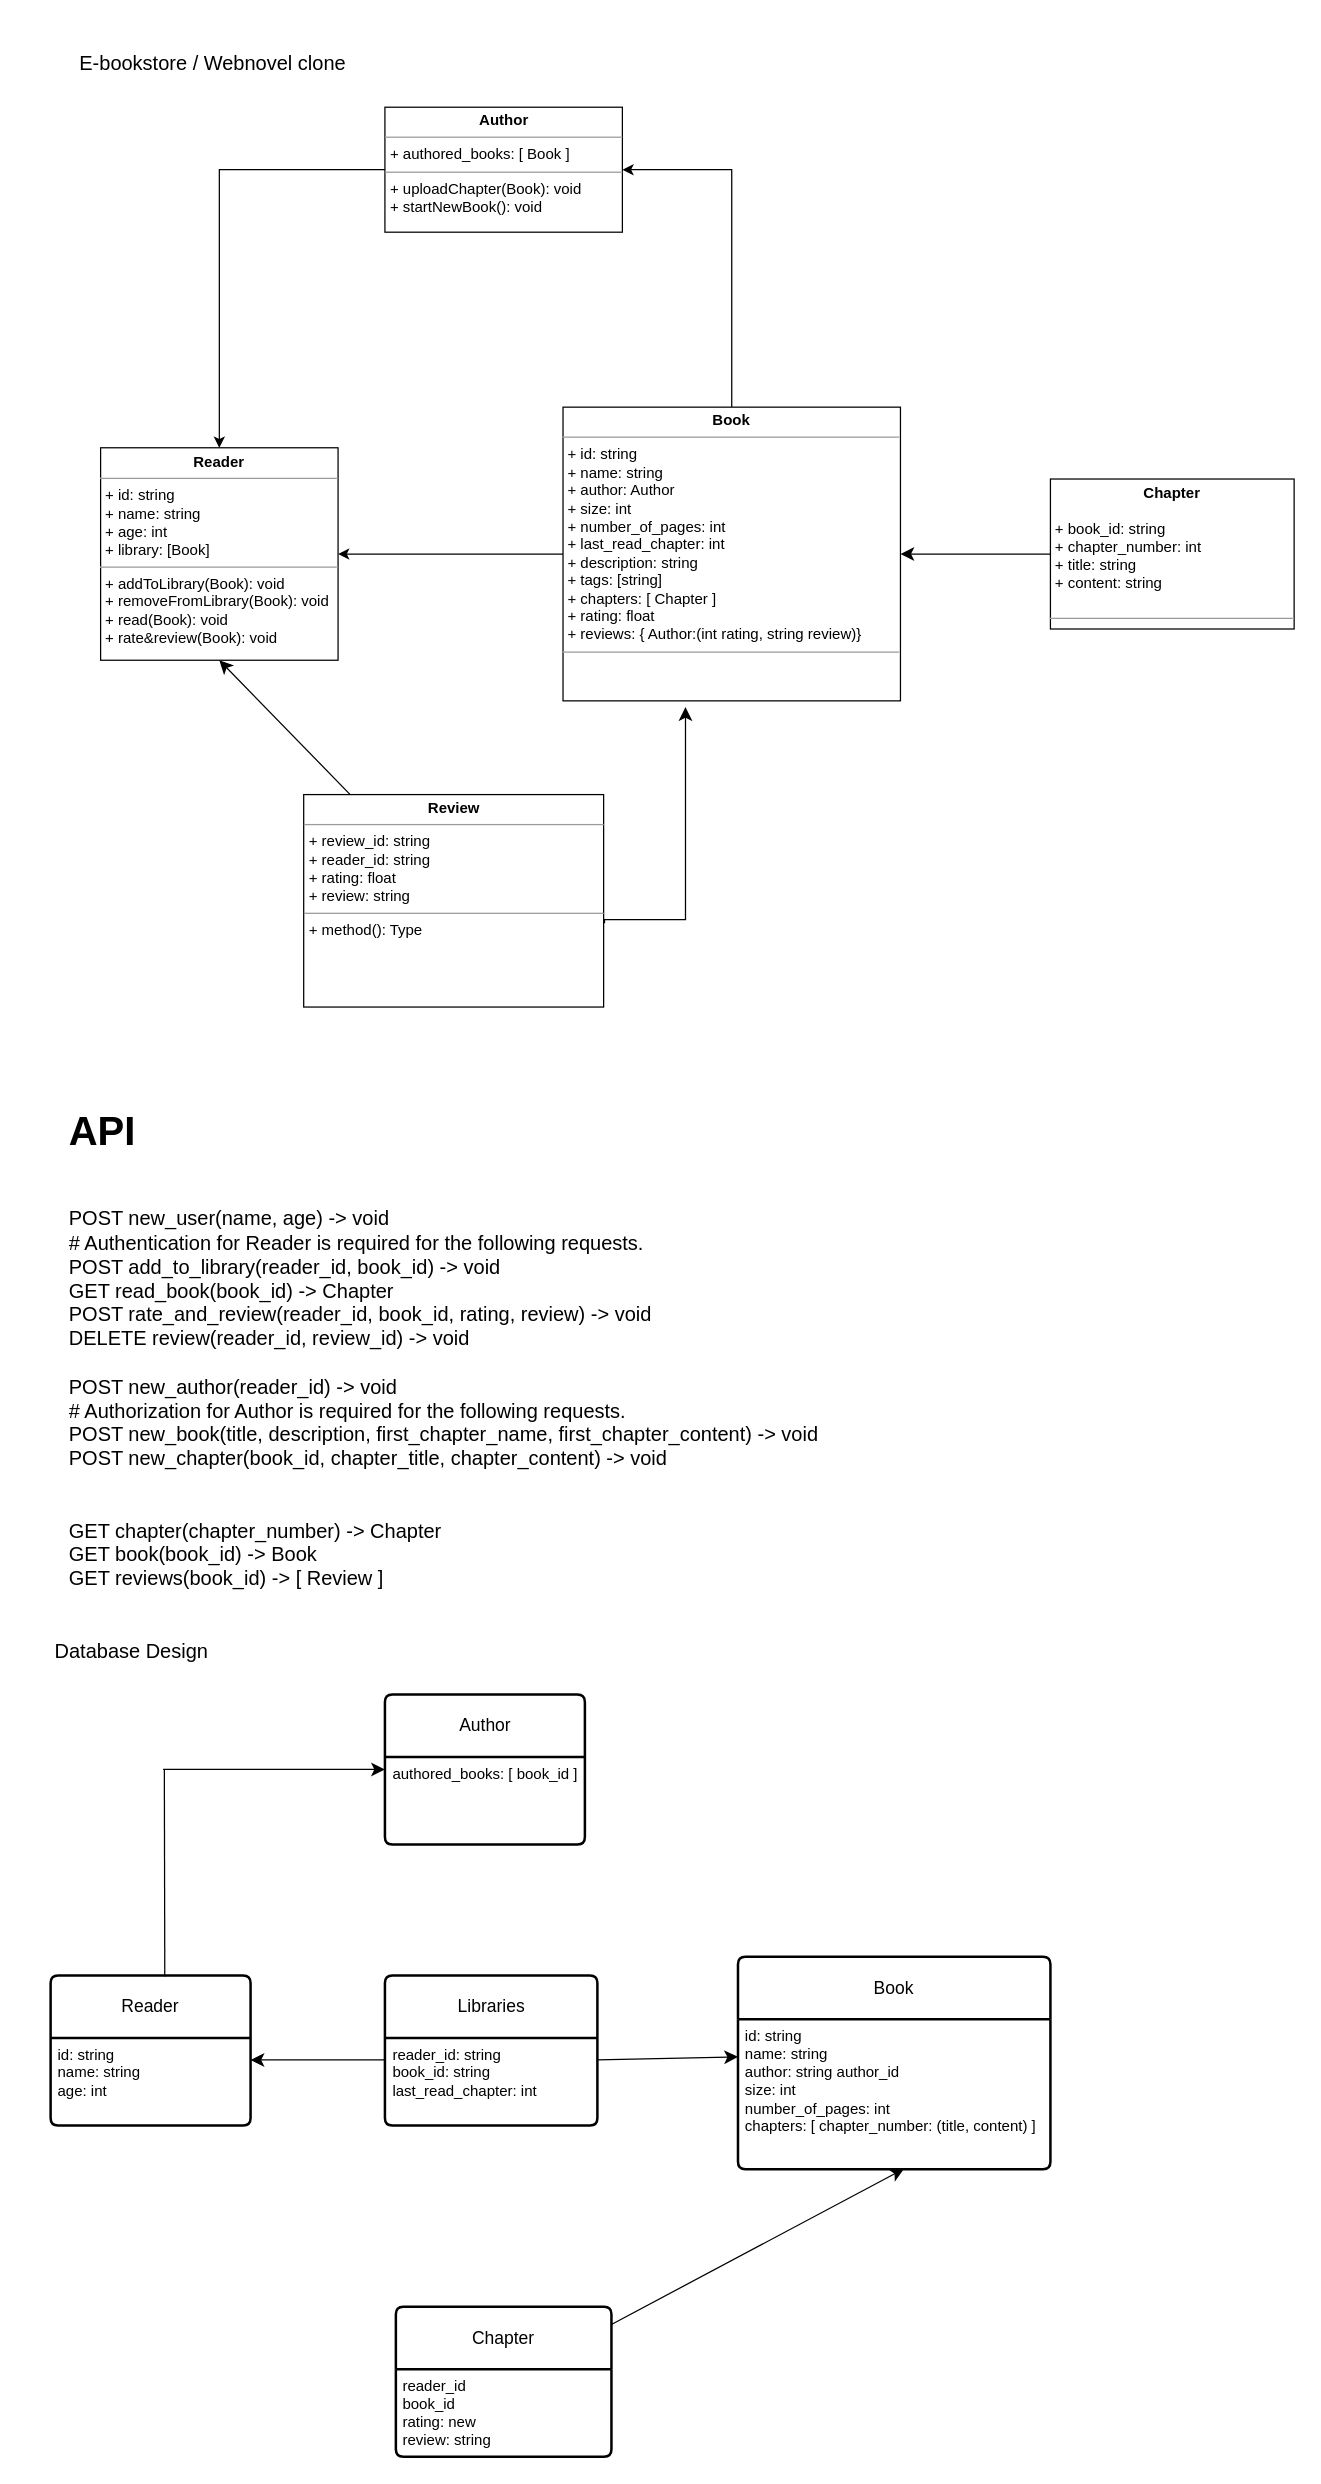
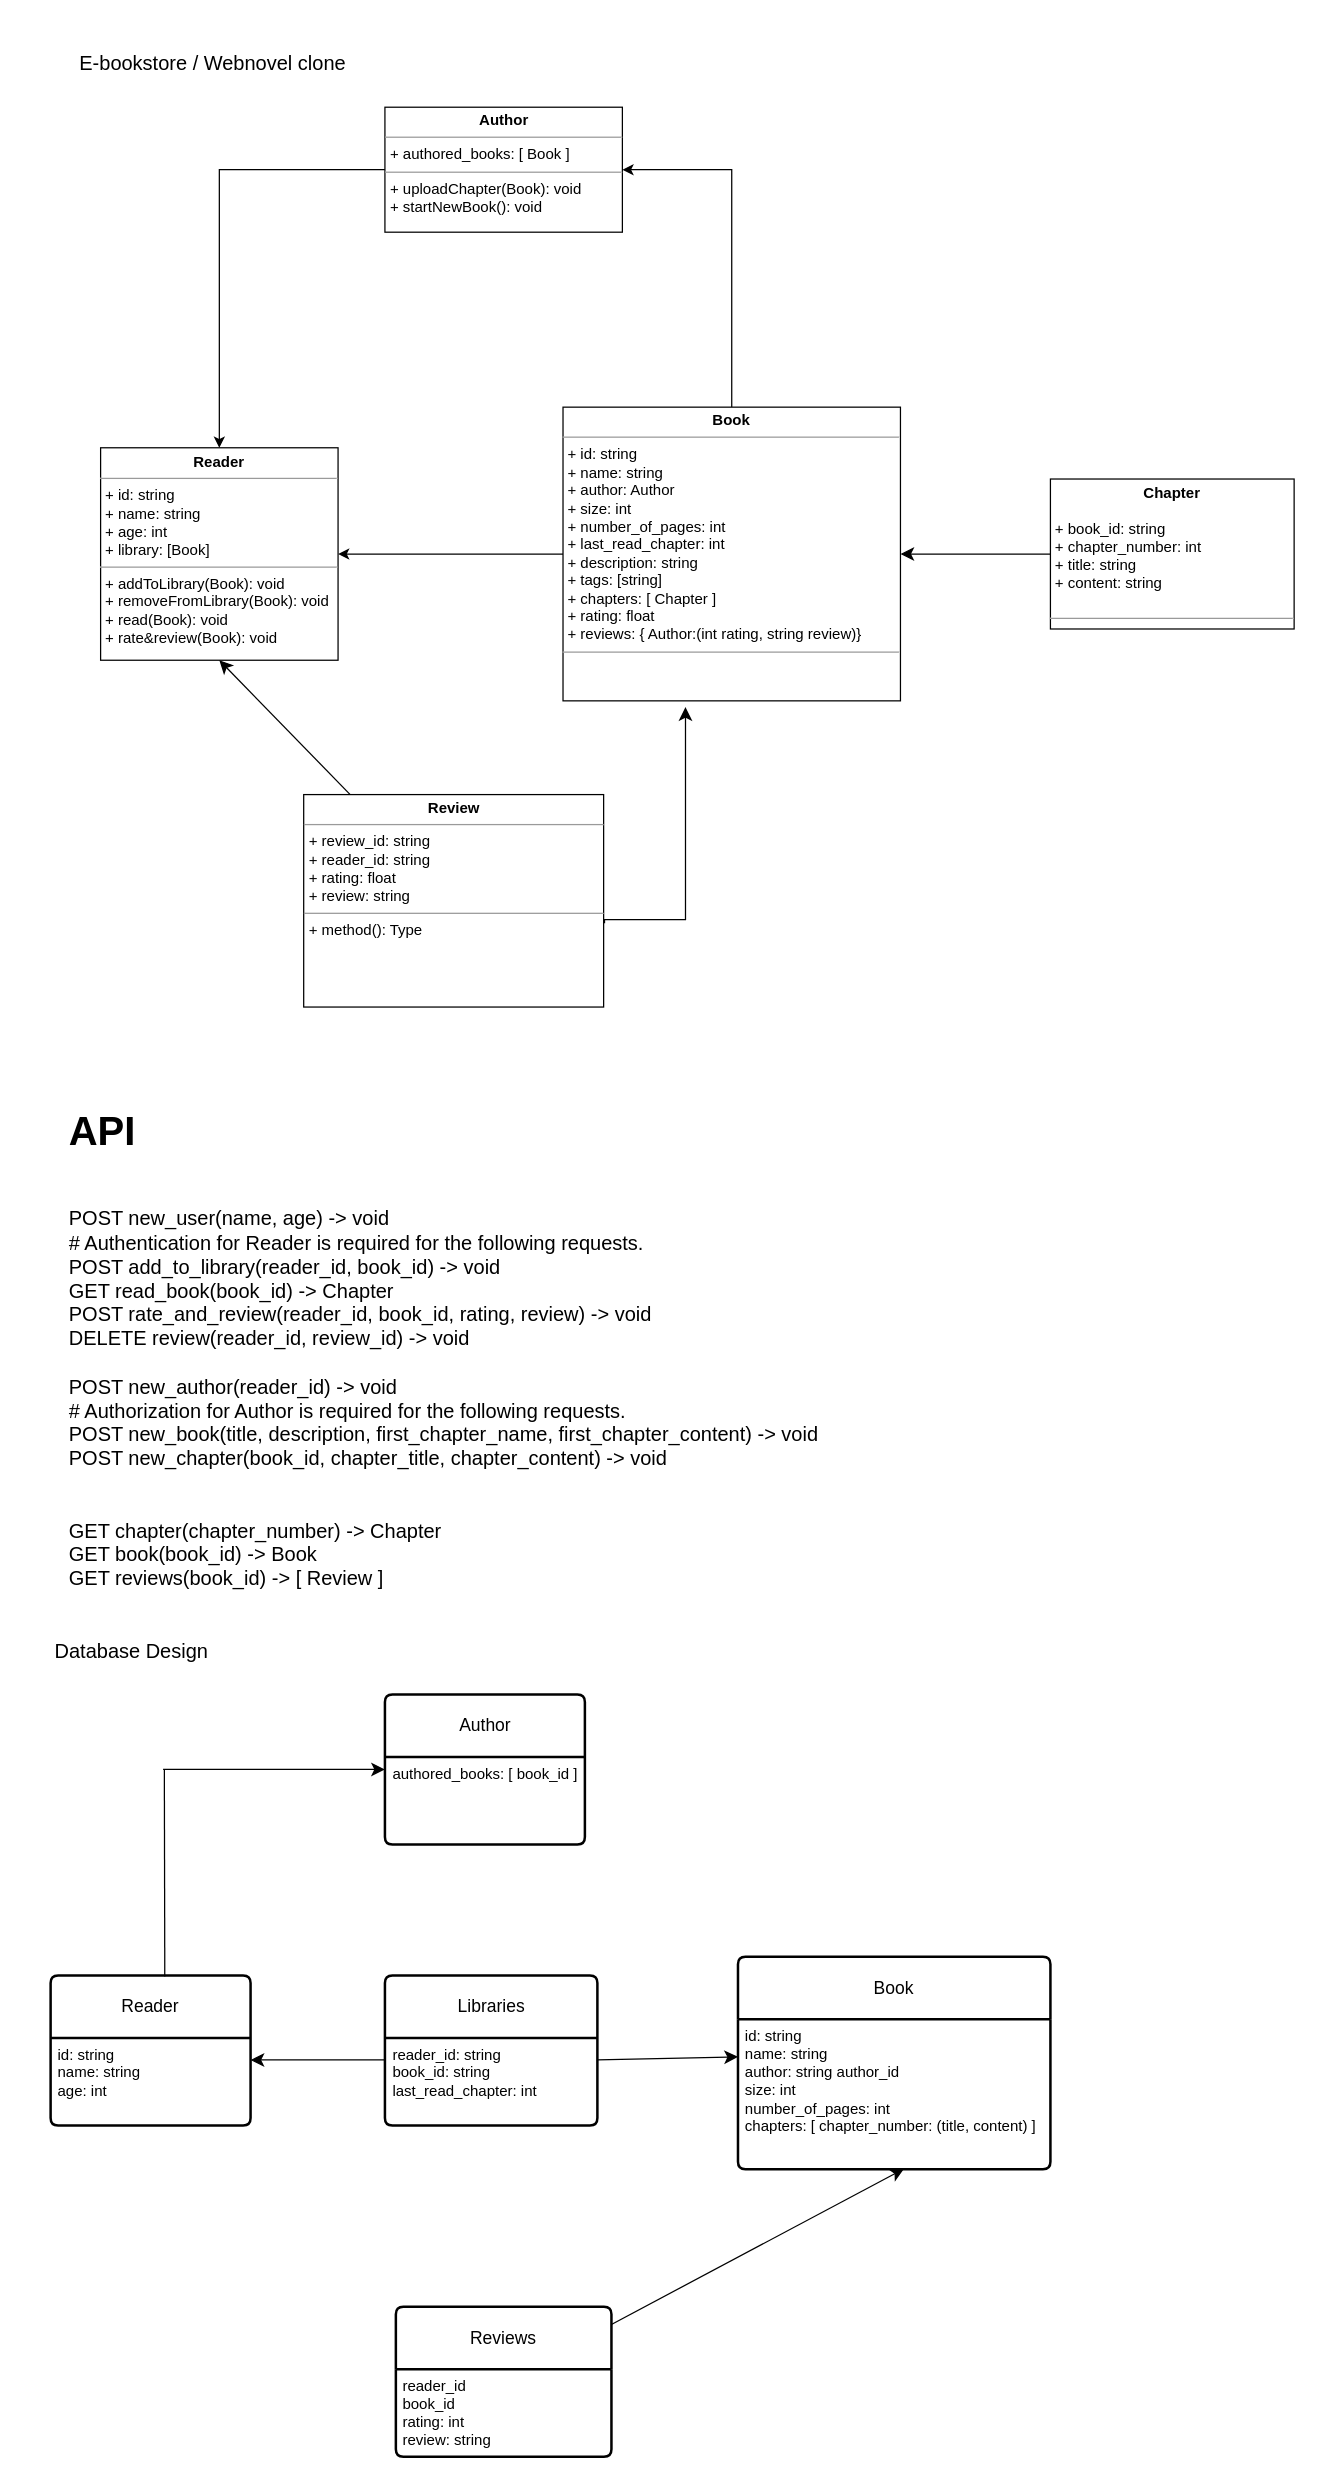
node "Chapter": label "Chapter" -> "Reviews"
node "reader_id book_id rating: new review: string": label "reader_id book_id rating: new review: string" -> "reader_id book_id rating: int review: string"
